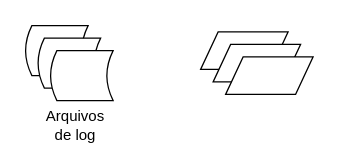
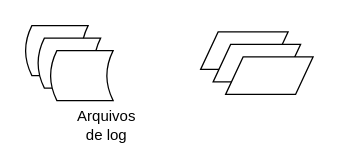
node "Arquivos de log": moved (76, 126) -> (107, 126)
